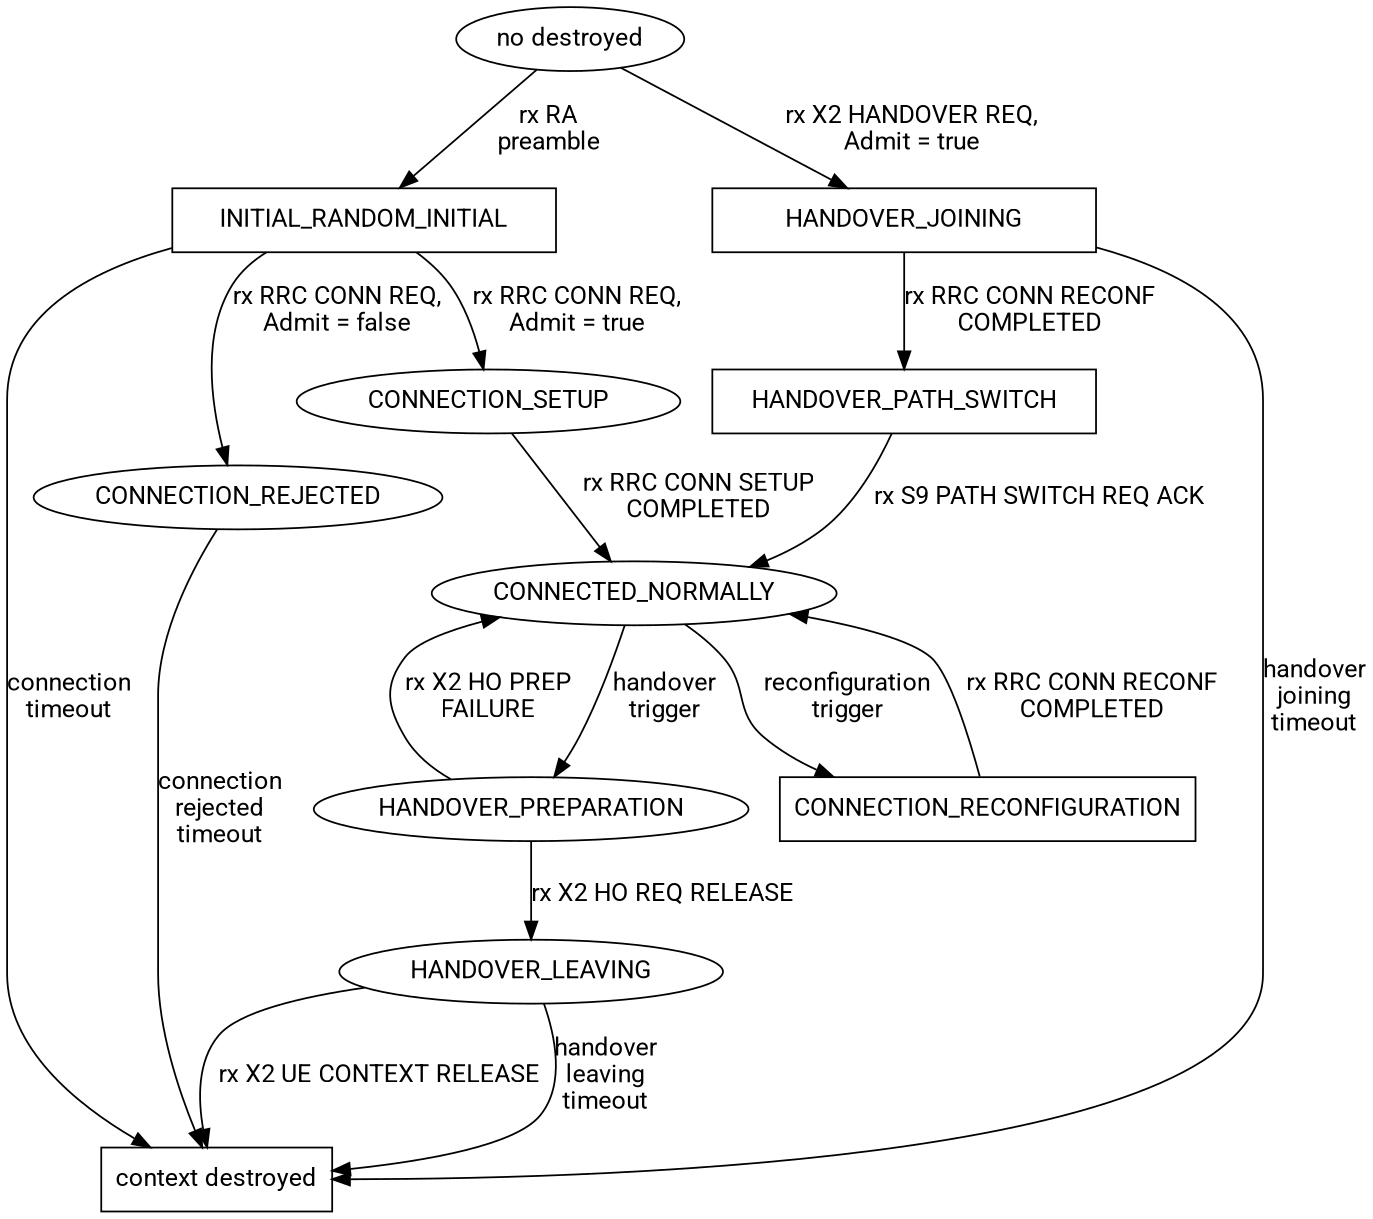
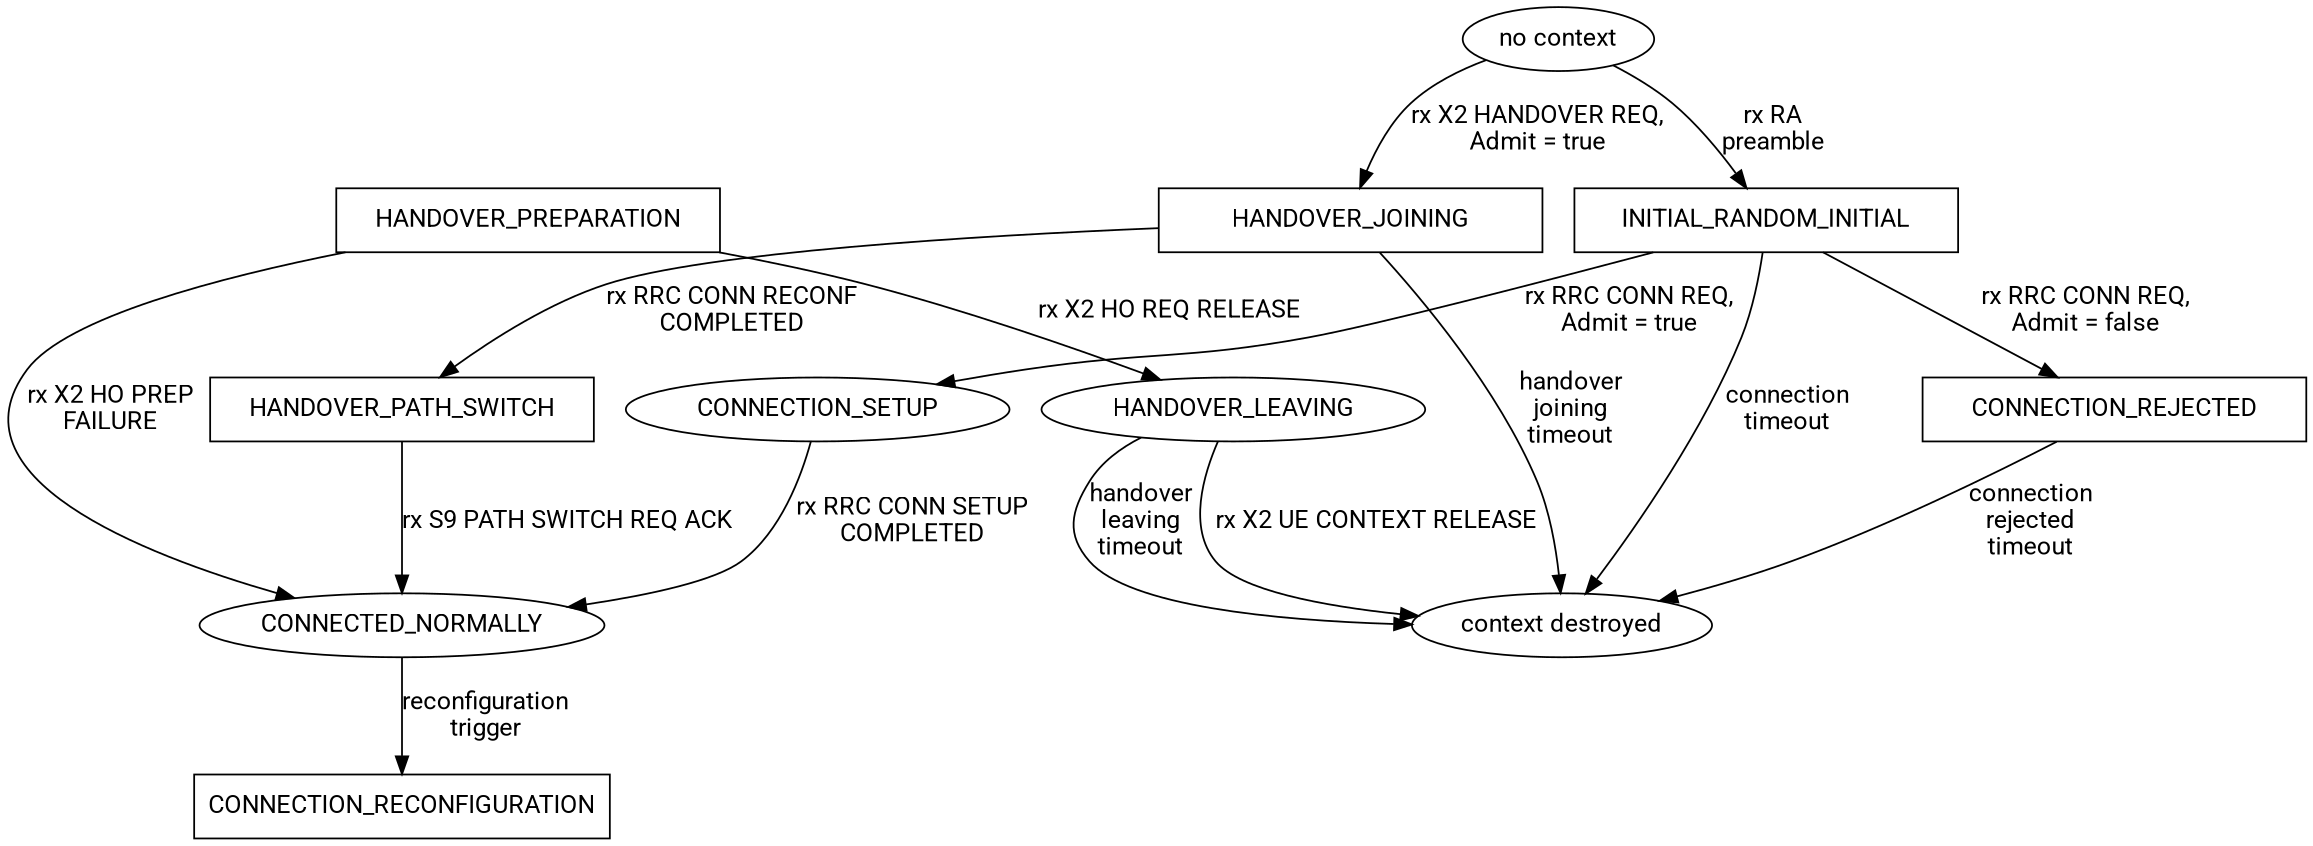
node "no destroyed": label "no destroyed" -> "no context"
node "CONNECTION_REJECTED": shape ellipse -> box
edge "CONNECTION_RECONFIGURATION" -> "CONNECTED_NORMALLY": removed, label "rx RRC CONN RECONF COMPLETED"
edge "CONNECTED_NORMALLY" -> "HANDOVER_PREPARATION": removed, label "handover trigger"
node "HANDOVER_PREPARATION": shape ellipse -> box
node "context destroyed": shape box -> ellipse
